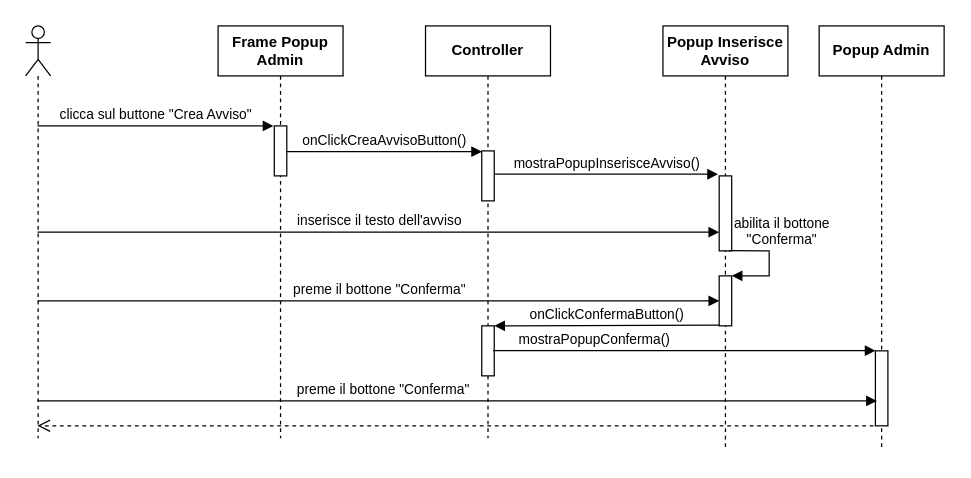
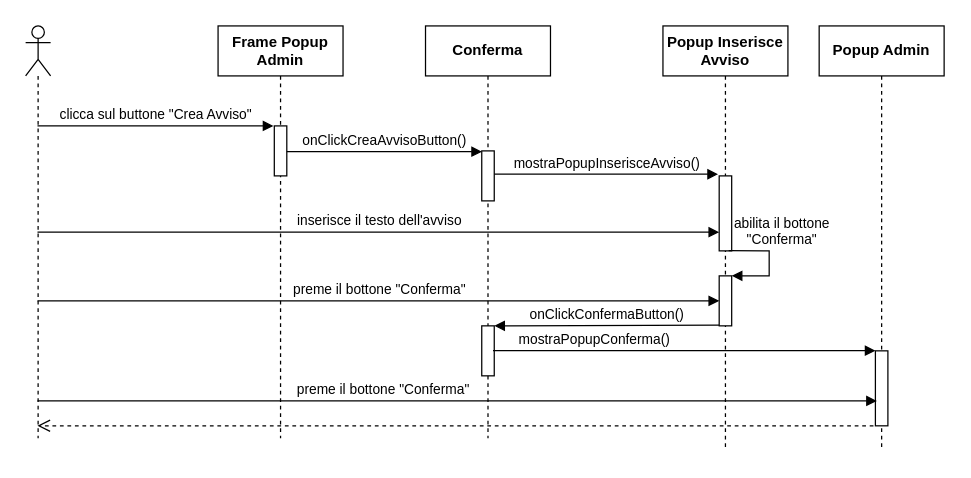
node "Controller": label "Controller" -> "Conferma"
